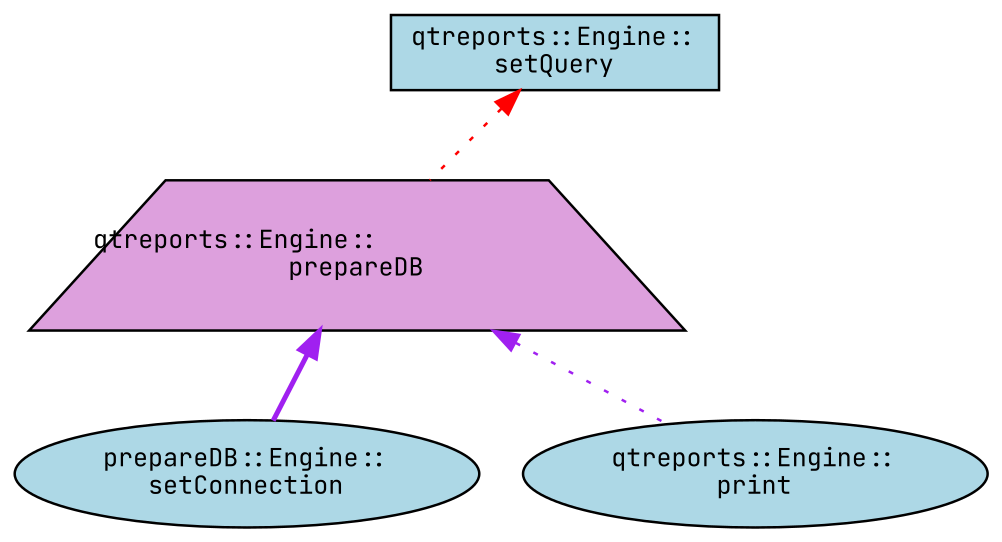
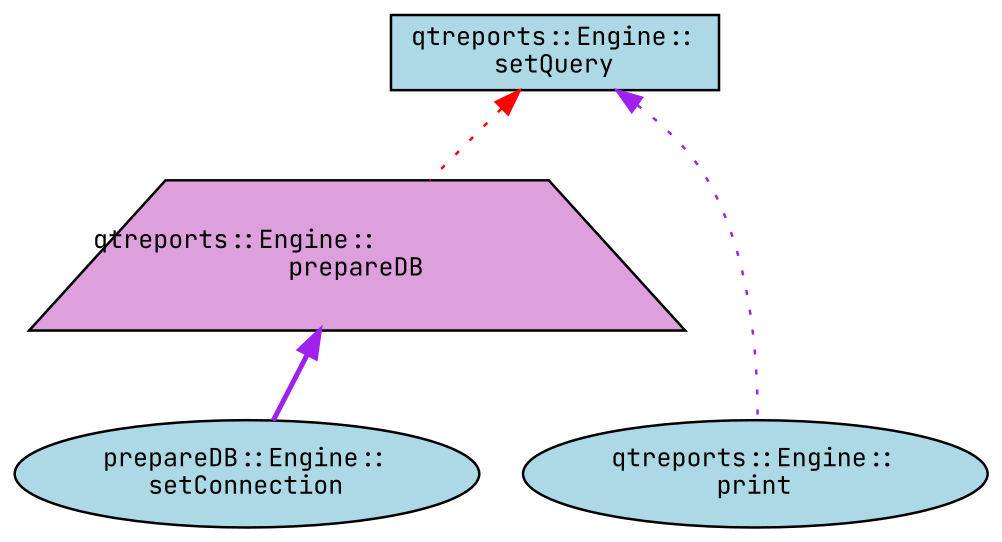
edge "qtreports::Engine:: print" -> "qtreports::Engine:: prepareDB": now "qtreports::Engine:: print" -> "qtreports::Engine:: setQuery"
